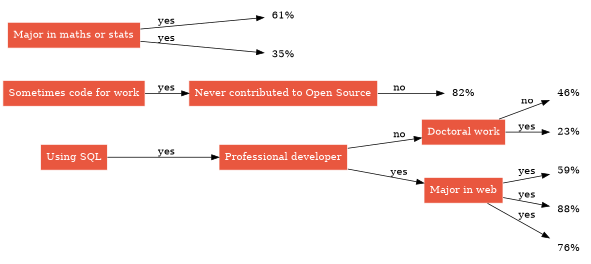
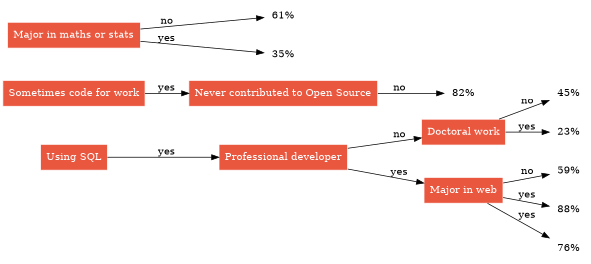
edge "Major in maths or stats" -> "61%": label "yes" -> "no"
node "46%": label "46%" -> "45%"
edge "Major in web" -> "59%": label "yes" -> "no"
